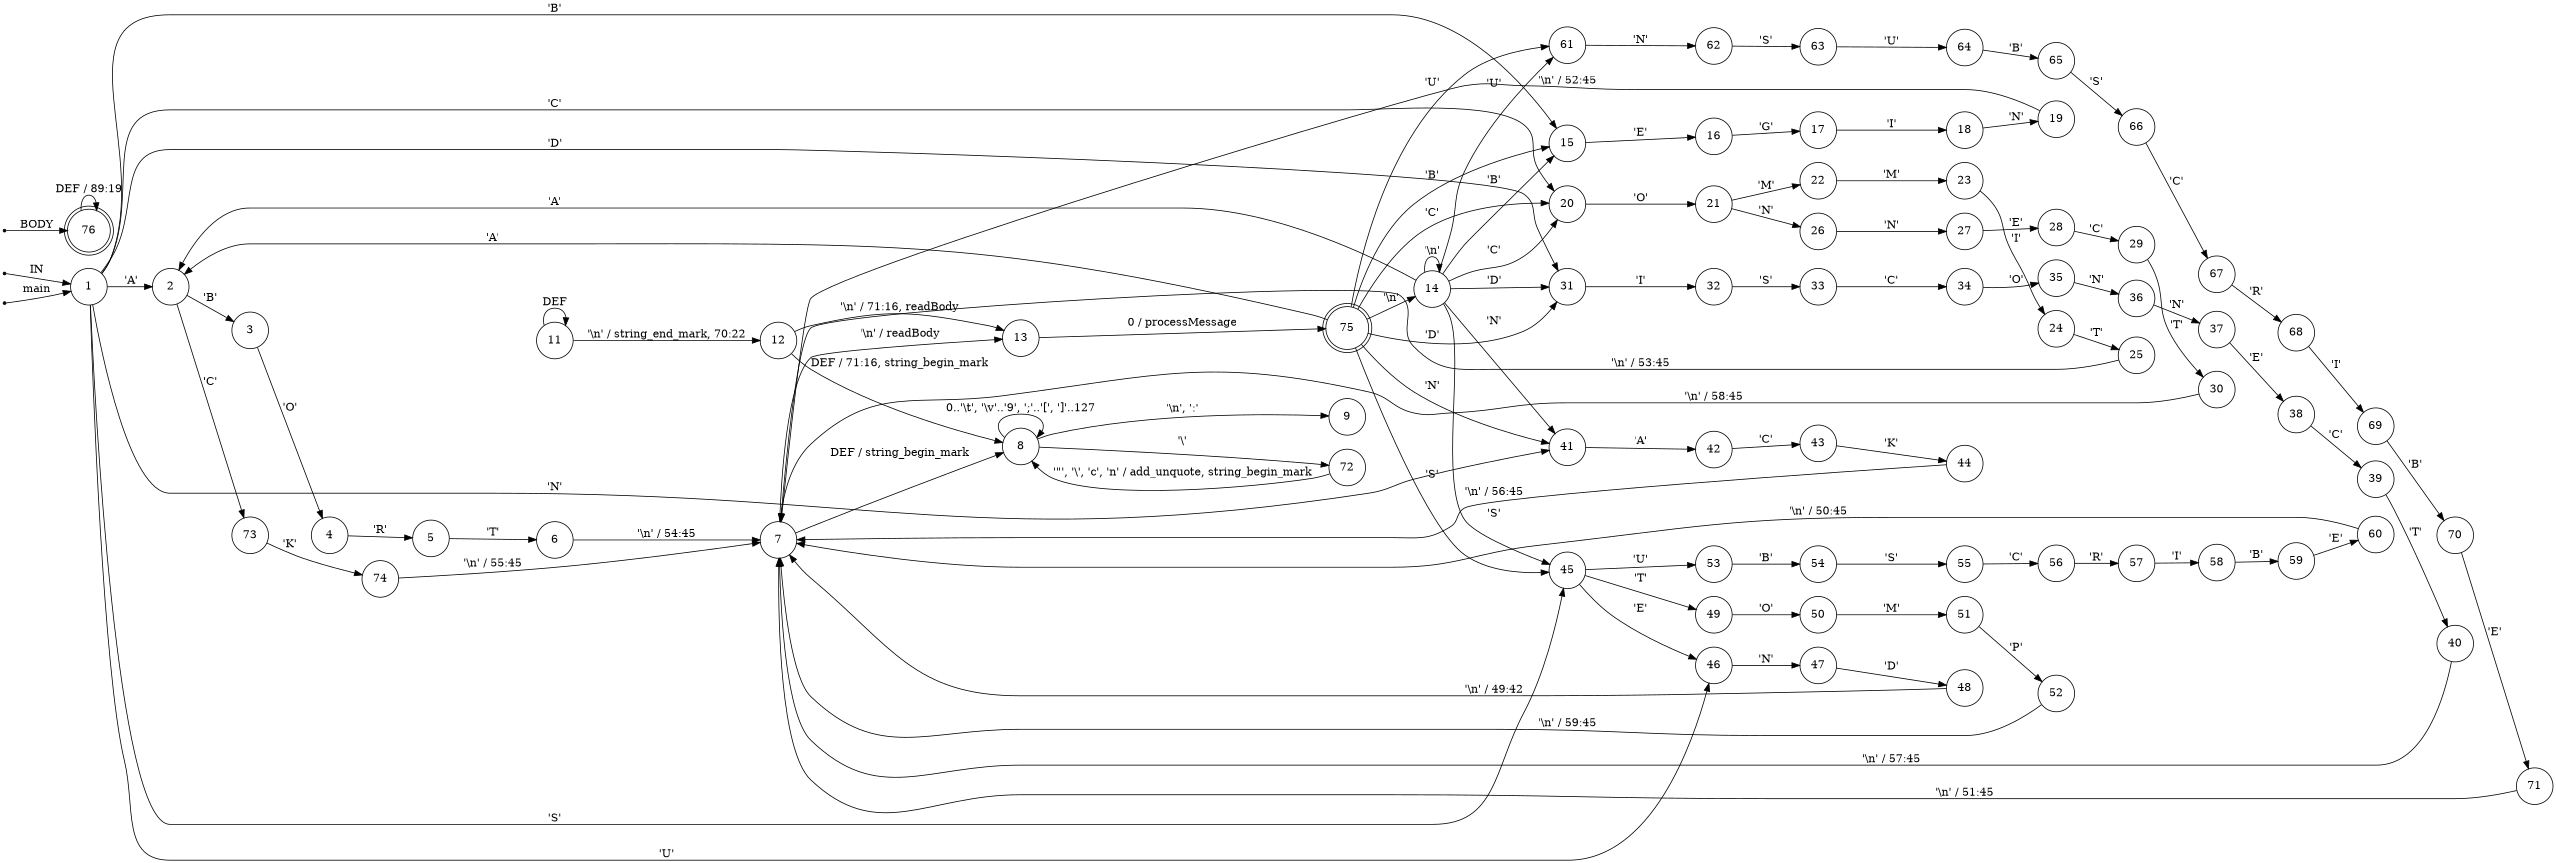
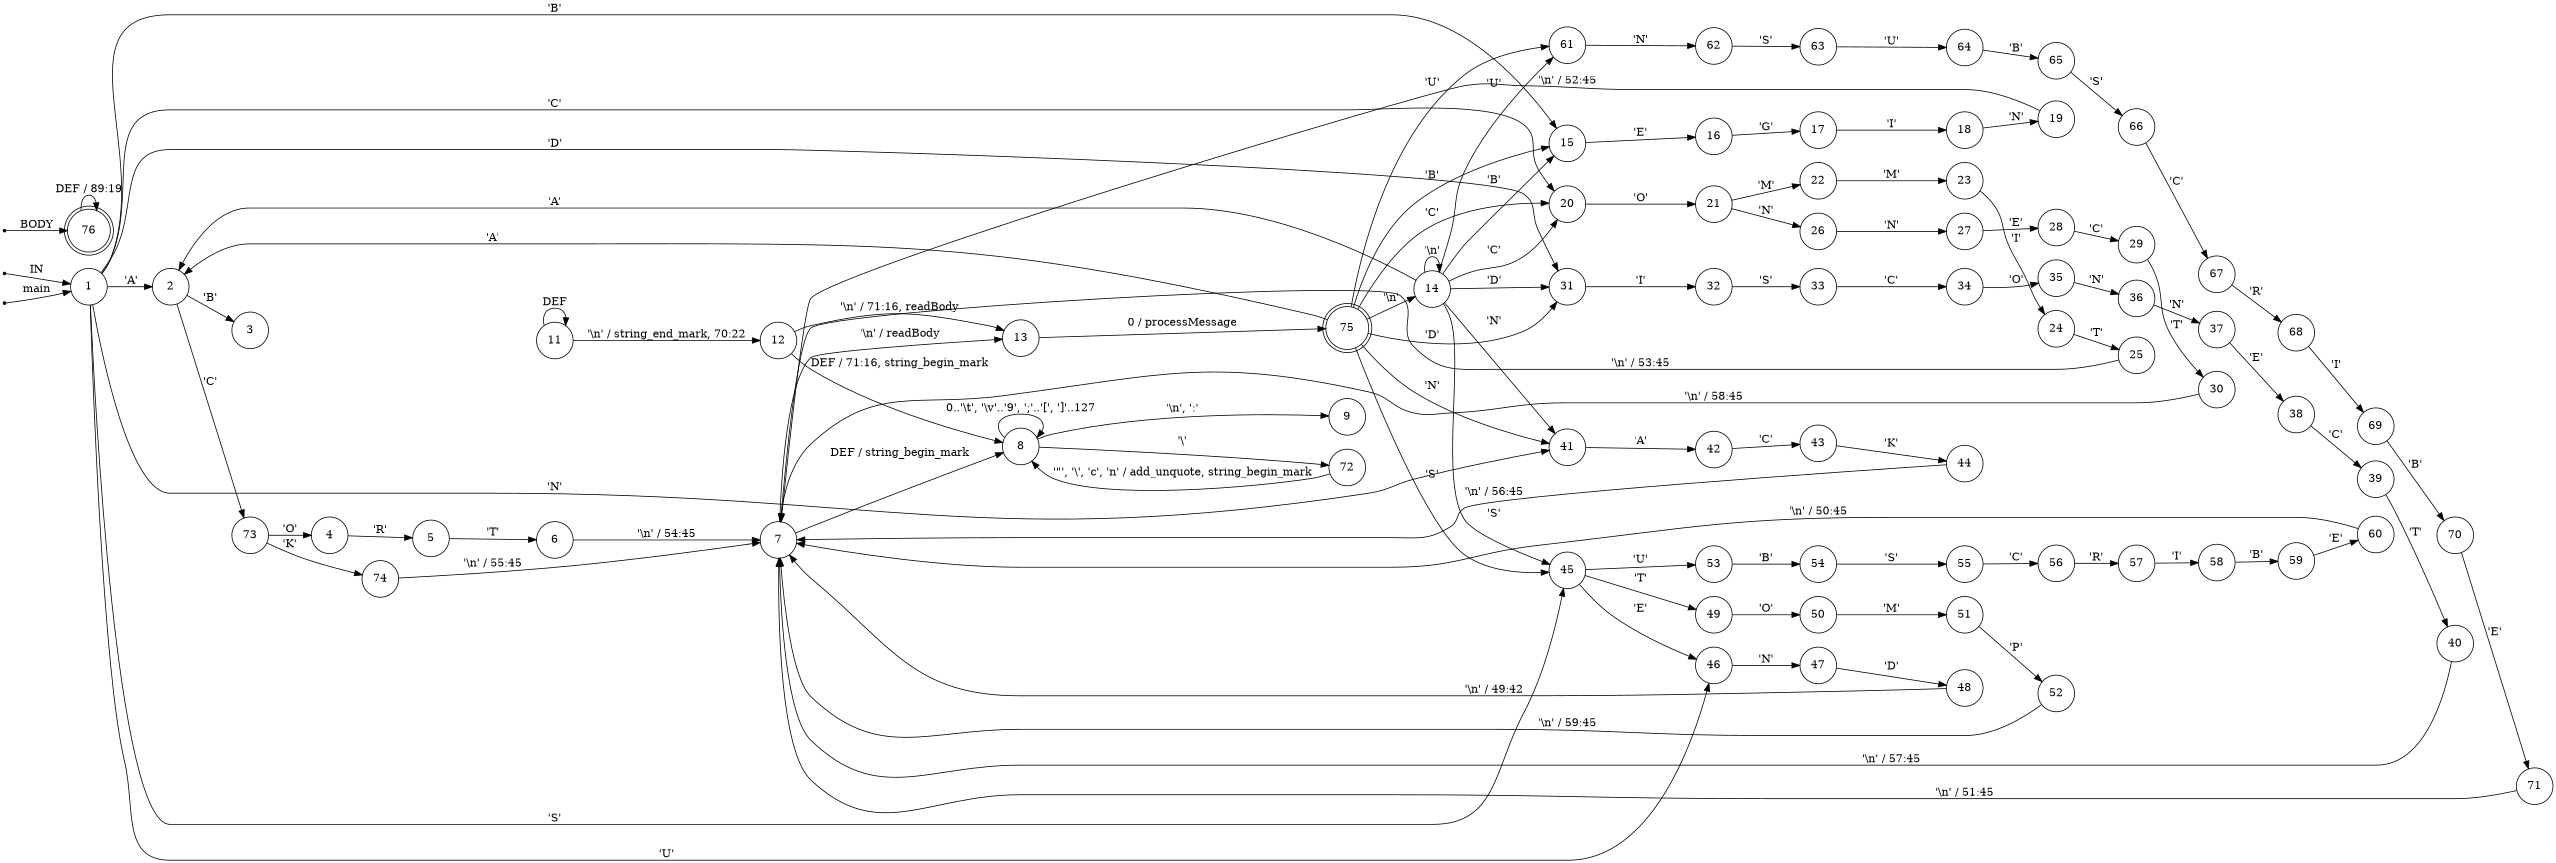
edge "3" -> "4": now "73" -> "4"
